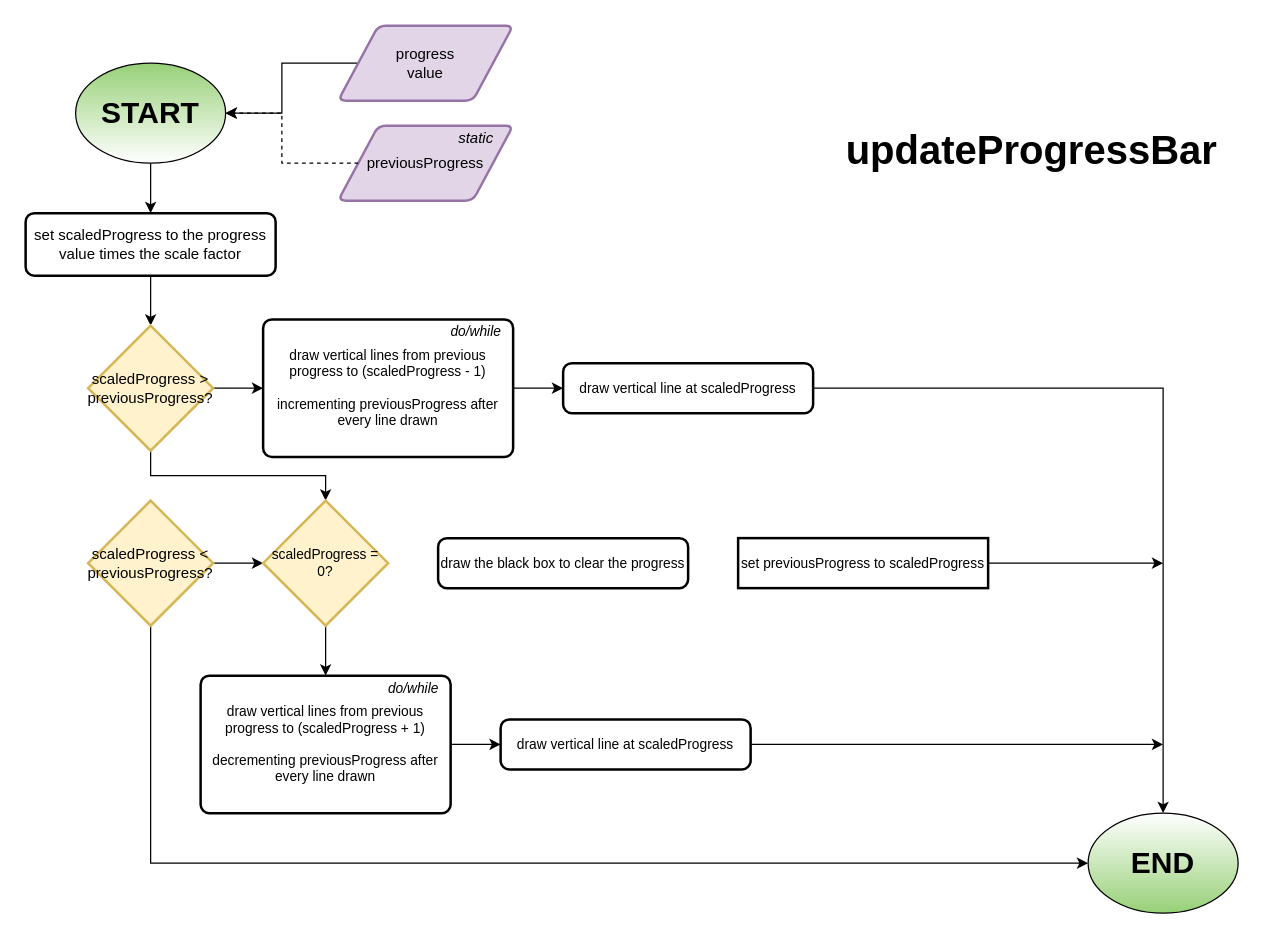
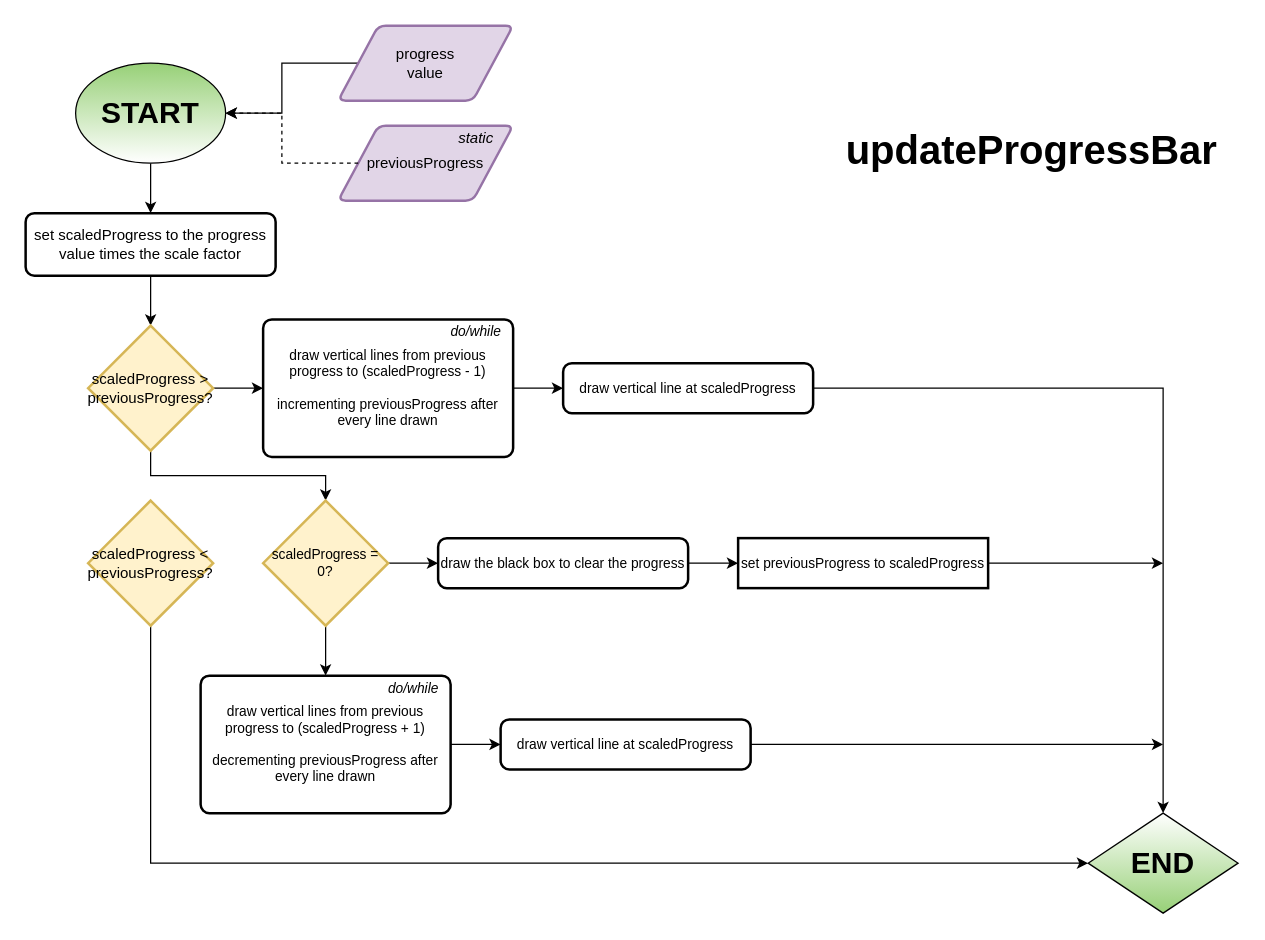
edge "scaledProgress < previousProgress?" -> "scaledProgress = 0?": removed
edge "scaledProgress = 0?" -> "draw the black box to clear the progress": added
edge "draw the black box to clear the progress" -> "set previousProgress to scaledProgress": added
node "END": shape ellipse -> diamond
